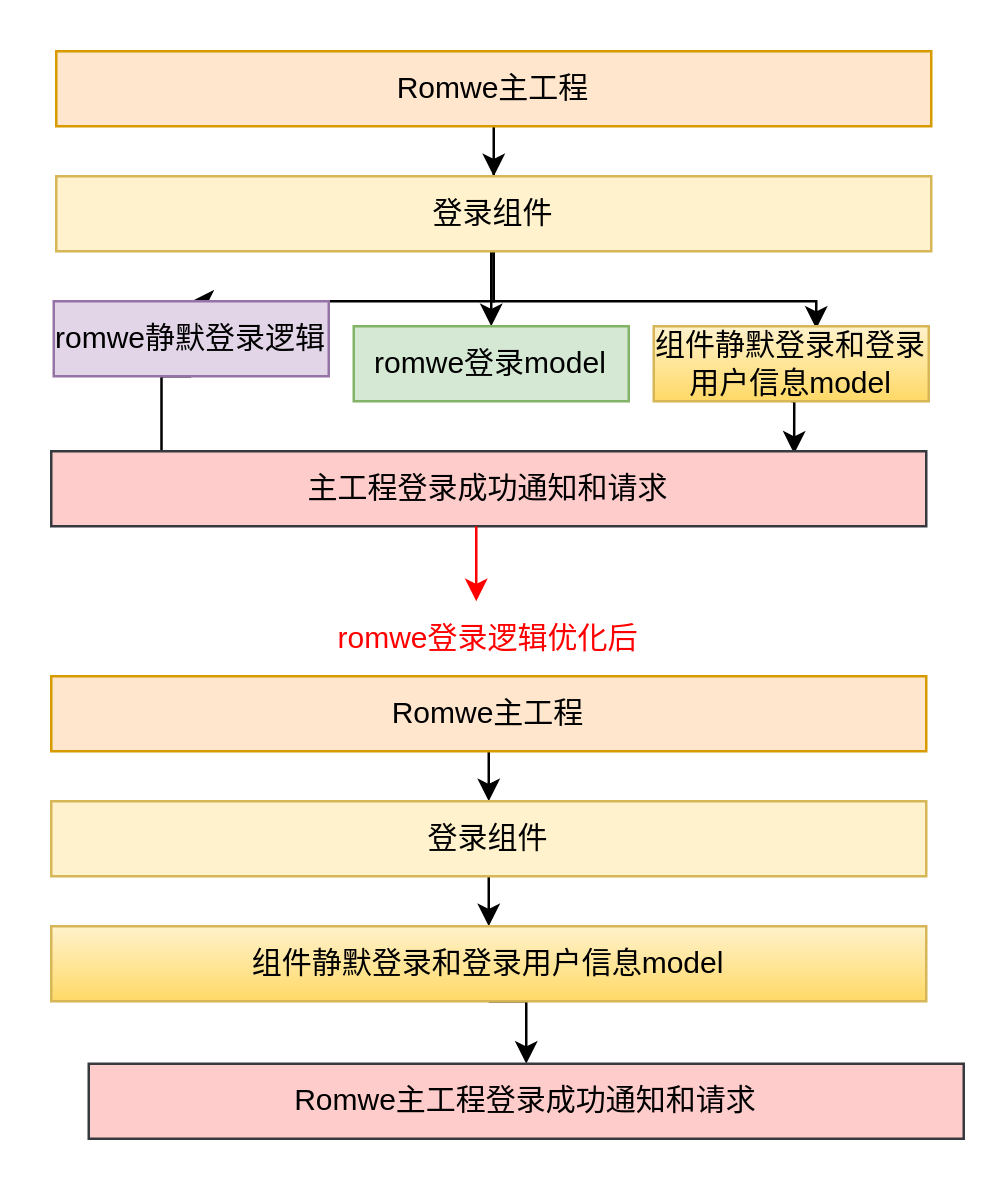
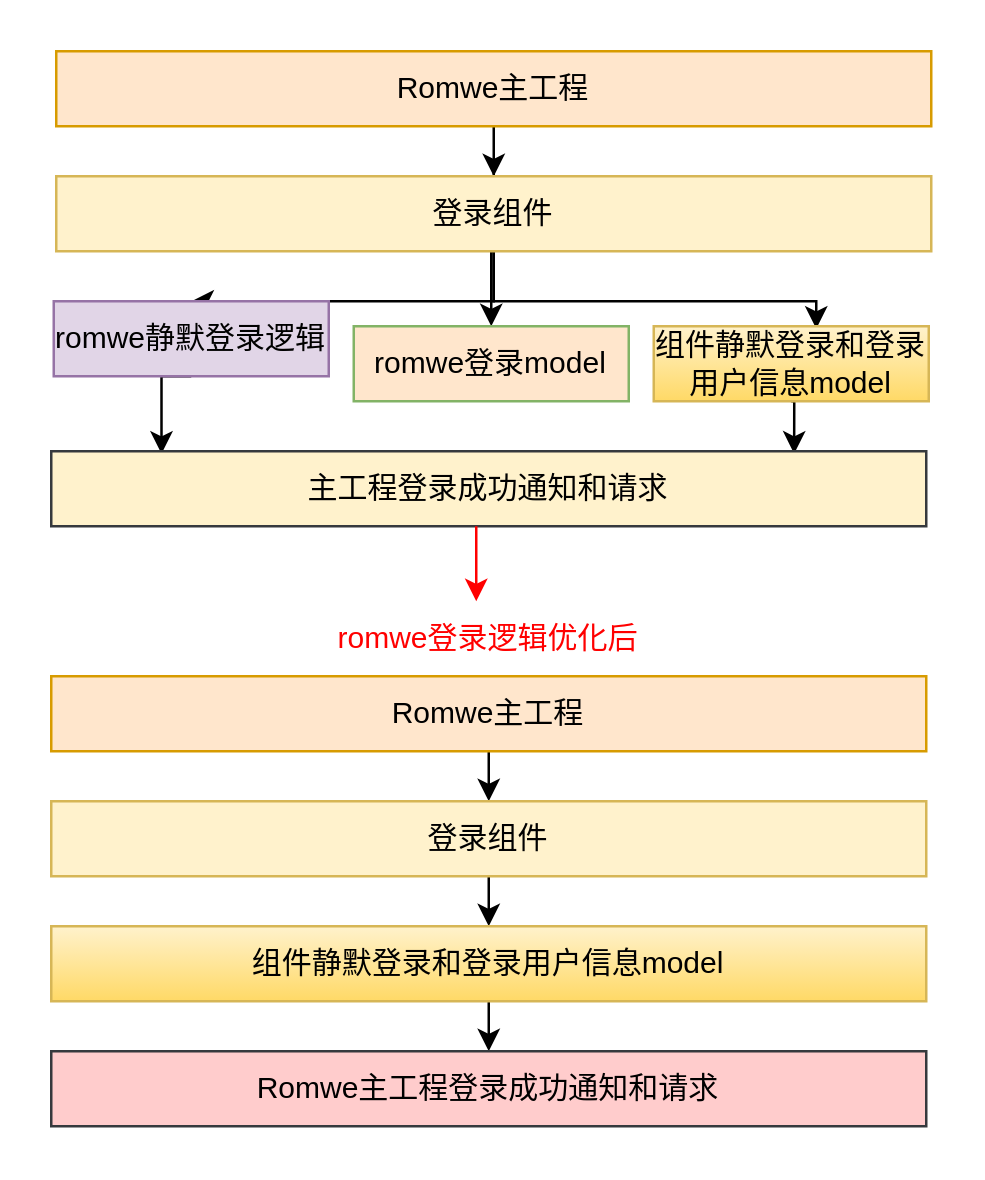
node "romwe登录model": fillcolor #d5e8d4 -> #ffe6cc
edge "romwe静默登录逻辑" -- "主工程登录成功通知和请求": arrowhead none -> classic
node "主工程登录成功通知和请求": fillcolor #ffcccc -> #fff2cc
node "Romwe主工程登录成功通知和请求": moved (526, 1101) -> (489, 1089)
